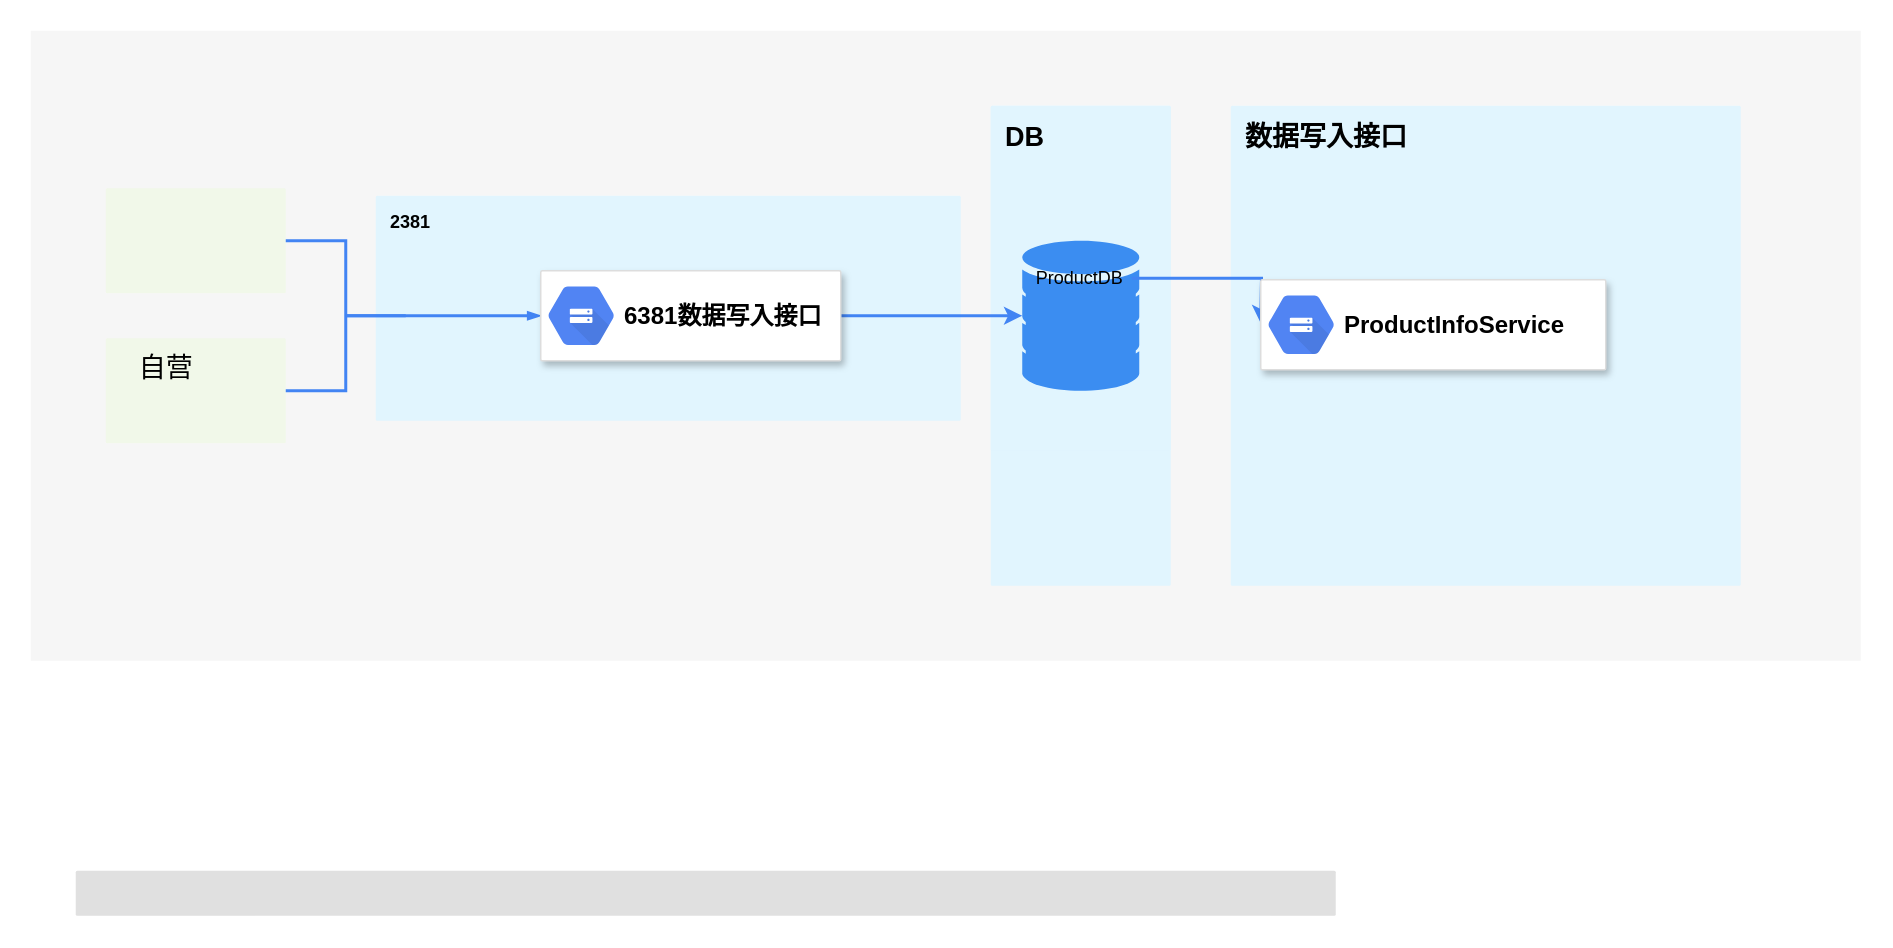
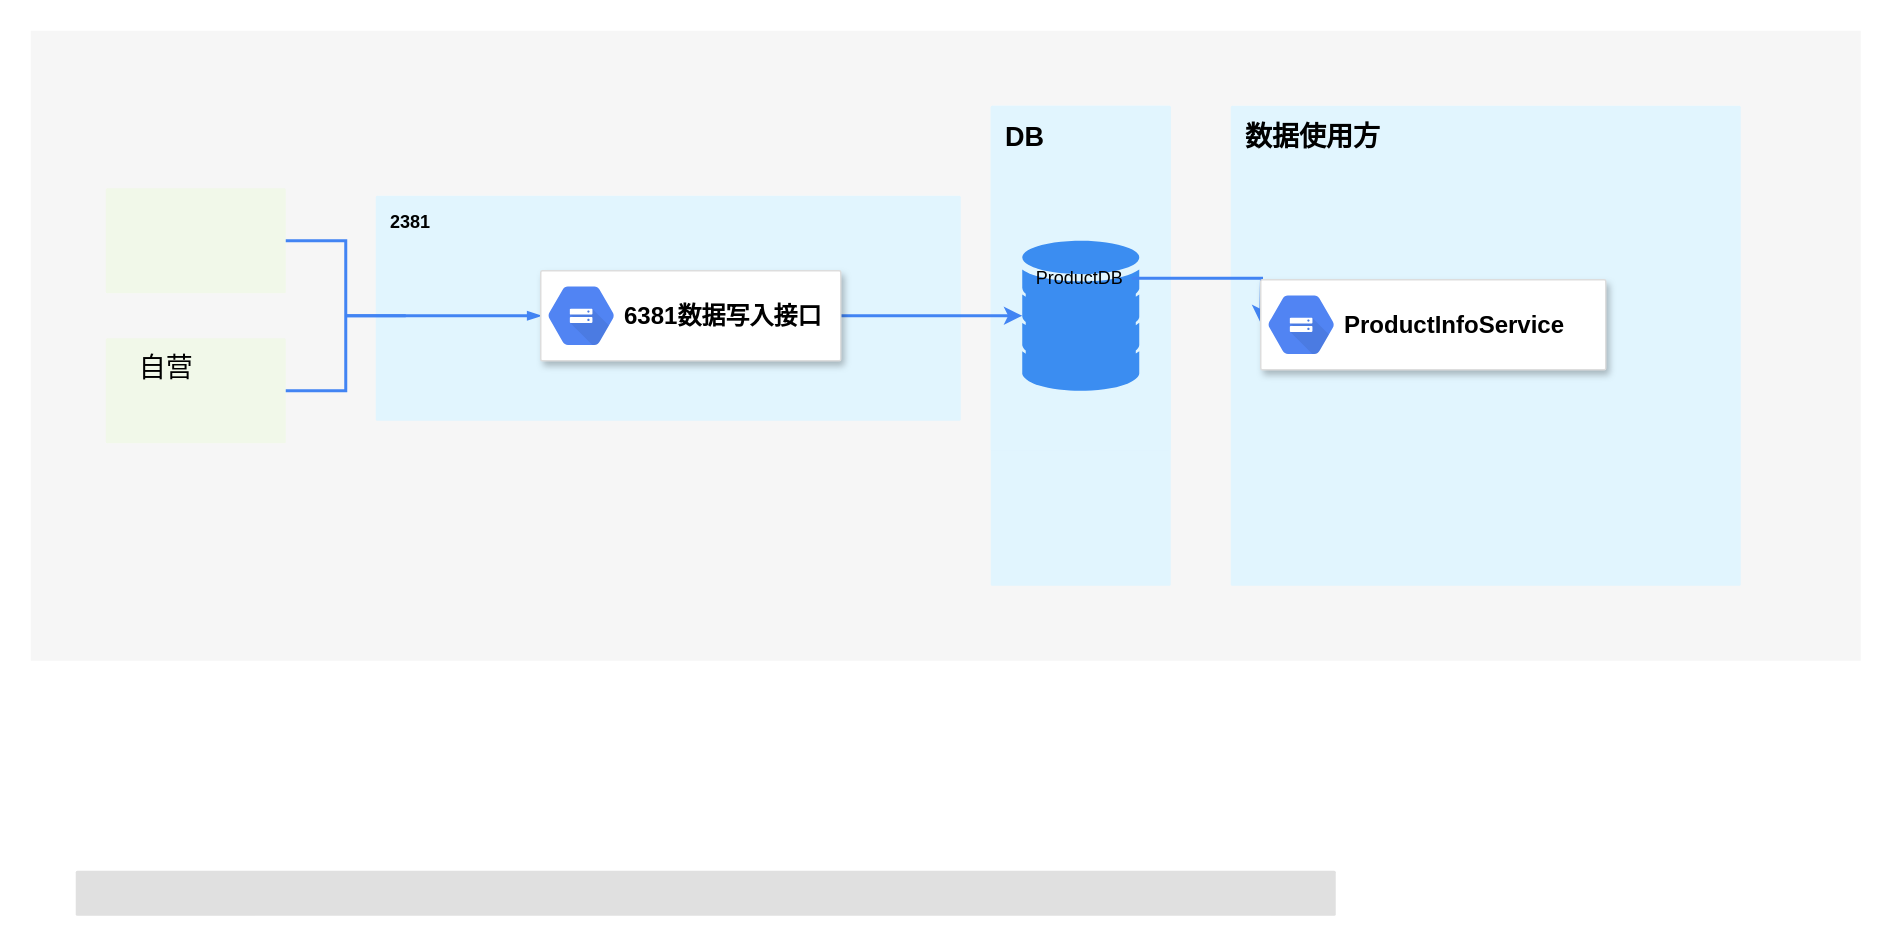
node "数据写入接口": label "数据写入接口" -> "数据使用方"
